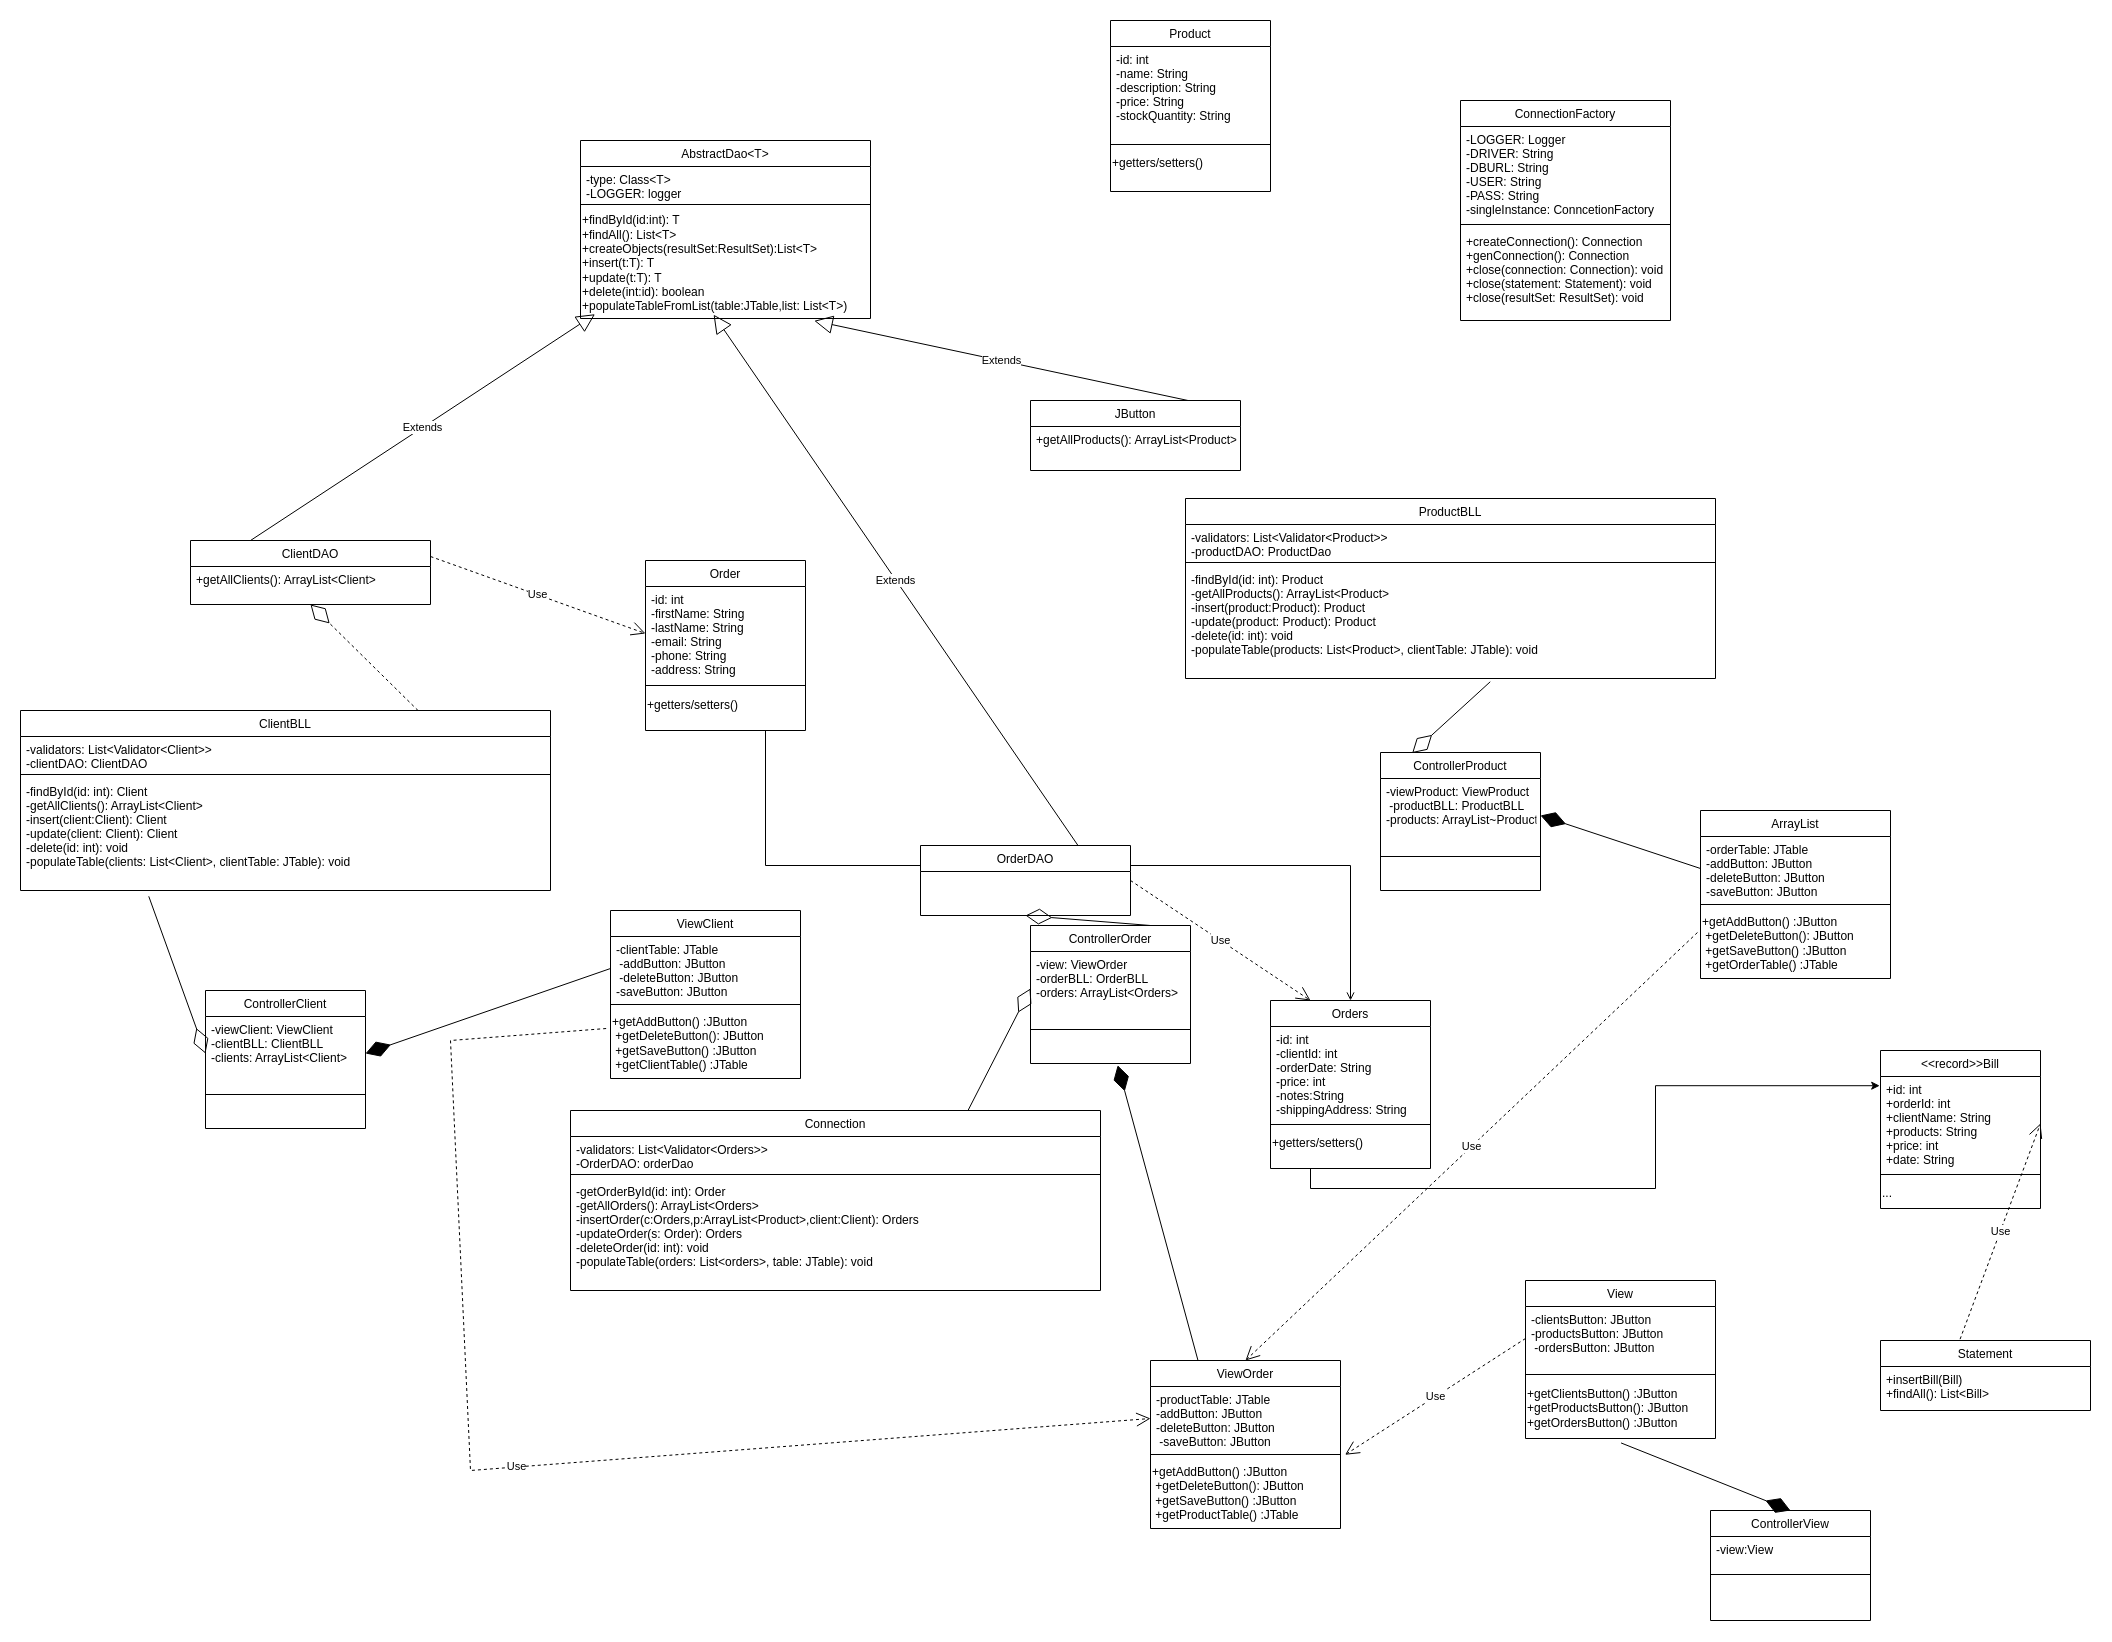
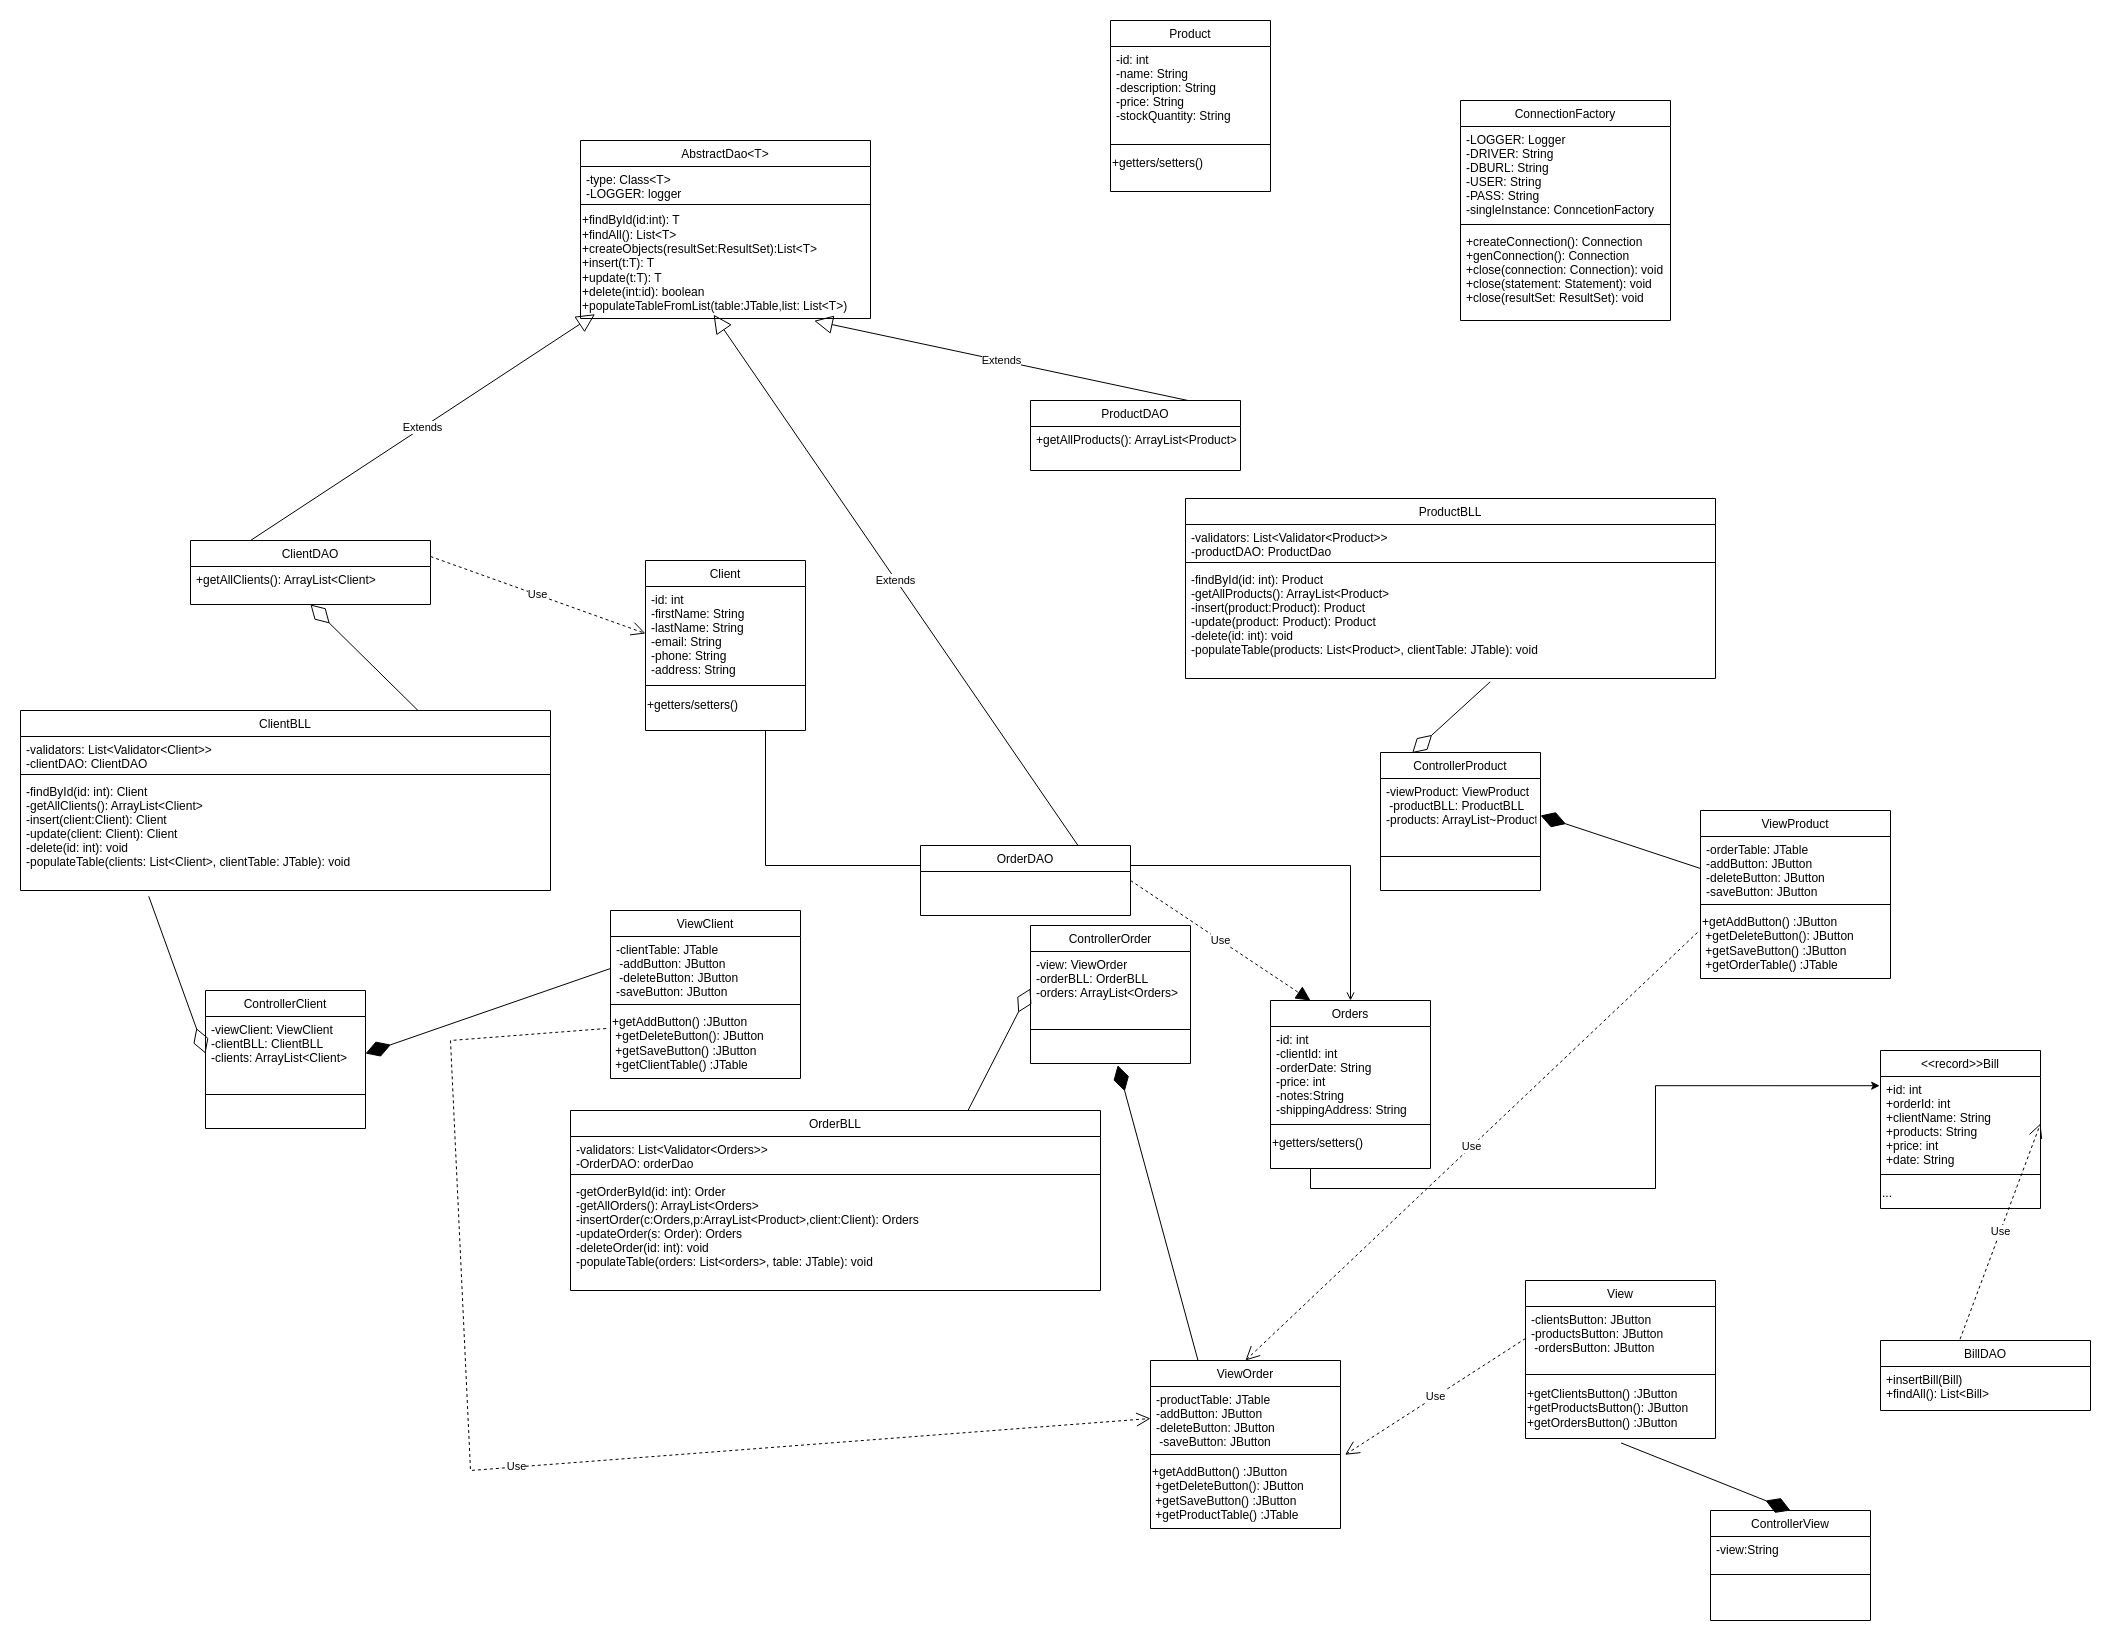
node "JButton": label "JButton" -> "ProductDAO"
node "Order": label "Order" -> "Client"
edge "ClientBLL" -> "ClientDAO": style dashed -> solid
node "ArrayList": label "ArrayList" -> "ViewProduct"
edge "ControllerOrder" -> "OrderDAO": removed
edge "OrderDAO" -> "Orders": arrowhead open -> block
node "Connection": label "Connection" -> "OrderBLL"
node "Statement": label "Statement" -> "BillDAO"
node "-view:View": label "-view:View" -> "-view:String"
